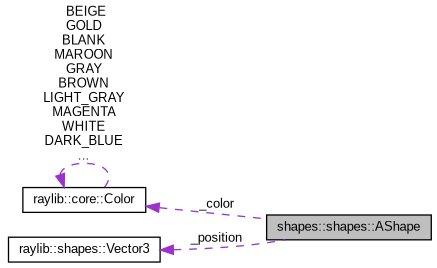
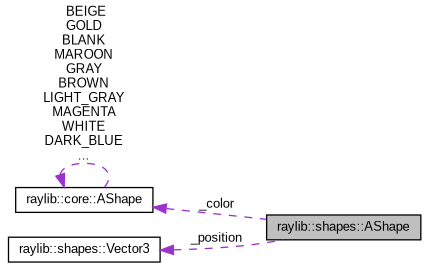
node "raylib::core::Color": label "raylib::core::Color" -> "raylib::core::AShape"
node "shapes::shapes::AShape": label "shapes::shapes::AShape" -> "raylib::shapes::AShape"
